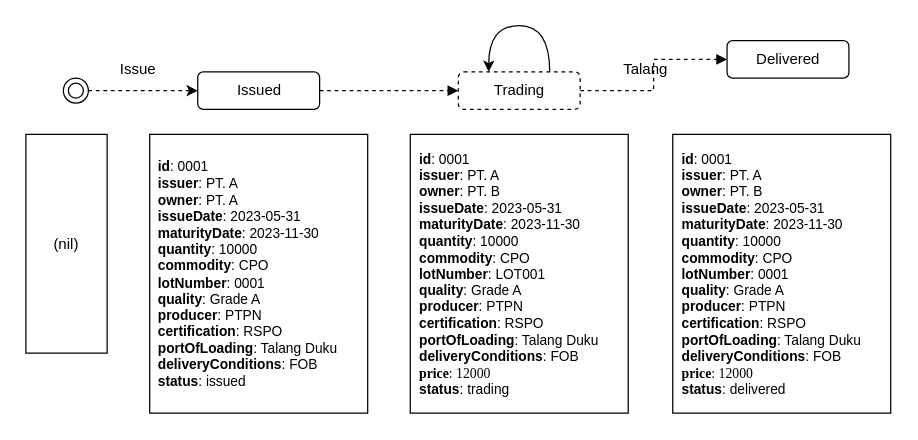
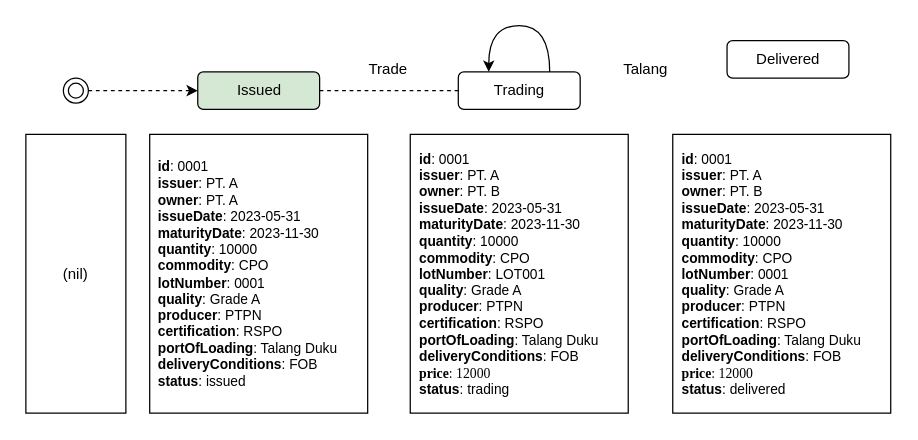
node "Issue": removed
node "Trade": added
edge "Trading" -> "Delivered": removed
node "Issued": fillcolor #ffffff -> #d5e8d4
edge "Issued" -> "Trading": arrowhead block -> none
node "Trading": style dashed -> solid
node "(nil)": size 81x219 -> 100x279
